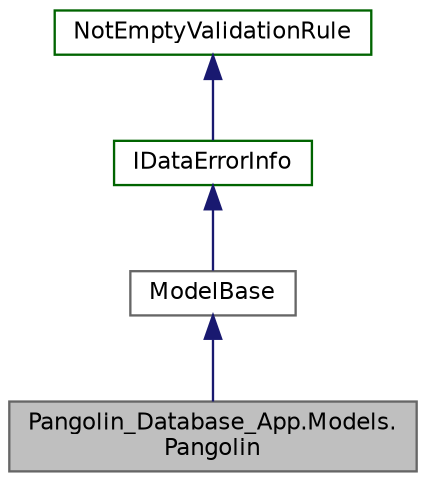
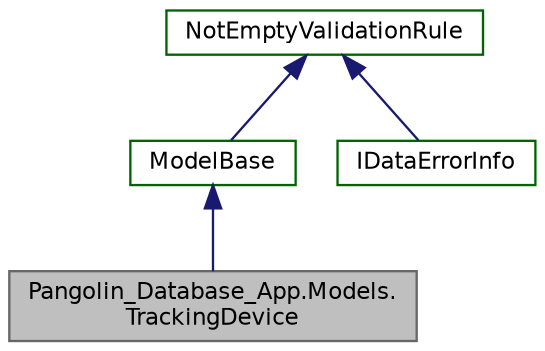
edge "ModelBase" -> "IDataErrorInfo": now "ModelBase" -> "NotEmptyValidationRule"
node "ModelBase": color gray40 -> darkgreen
node "Pangolin_Database_App.Models. Pangolin": label "Pangolin_Database_App.Models. Pangolin" -> "Pangolin_Database_App.Models. TrackingDevice"
